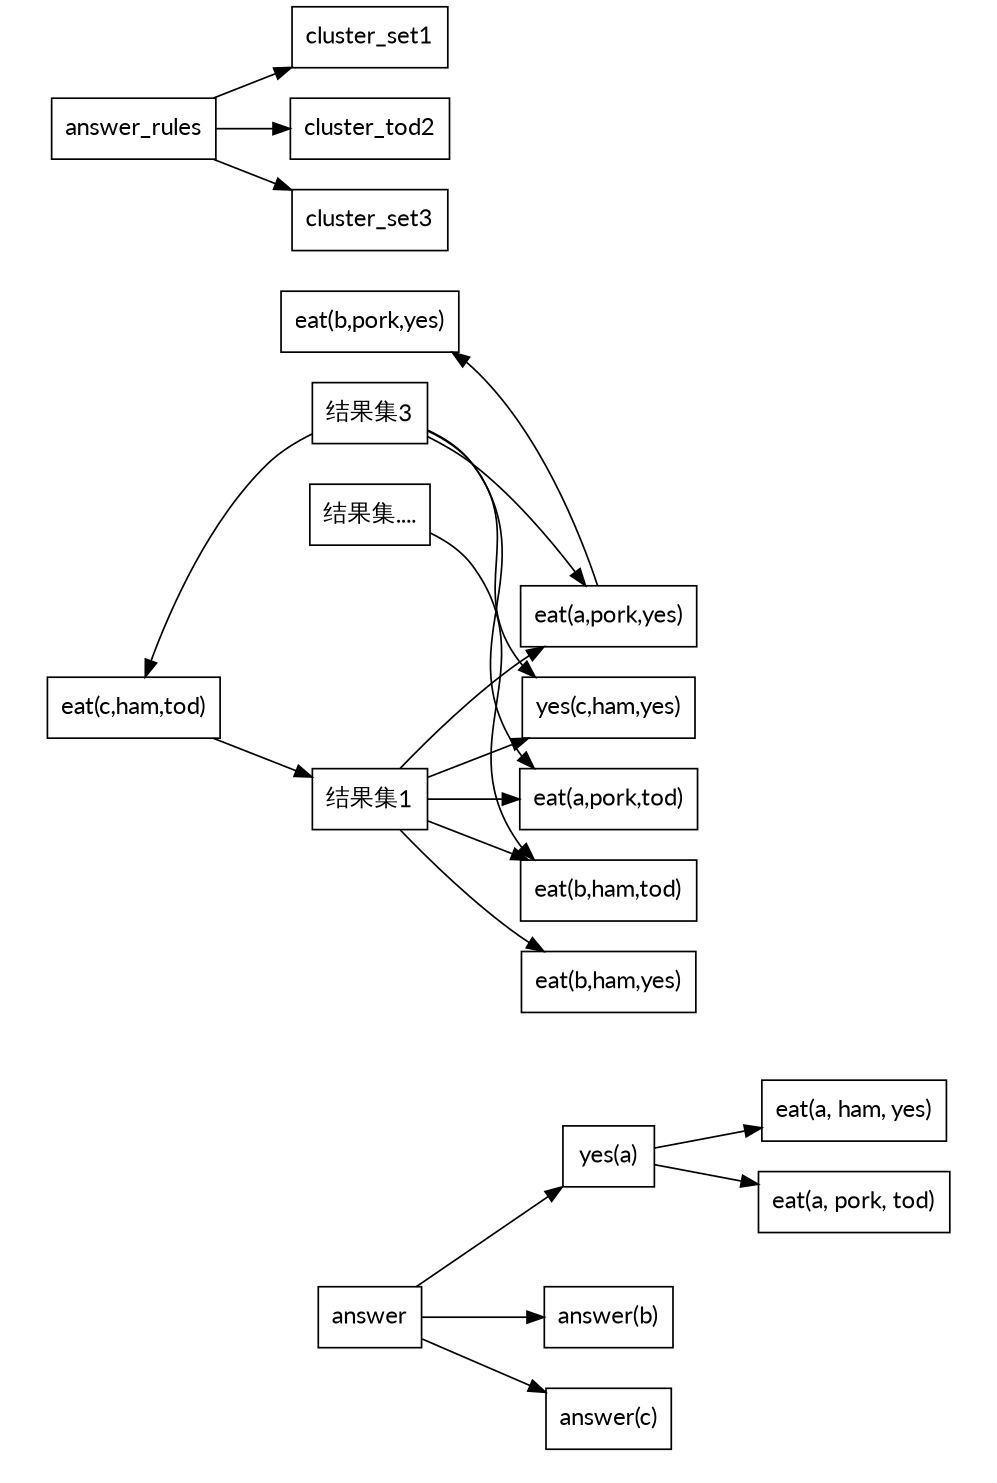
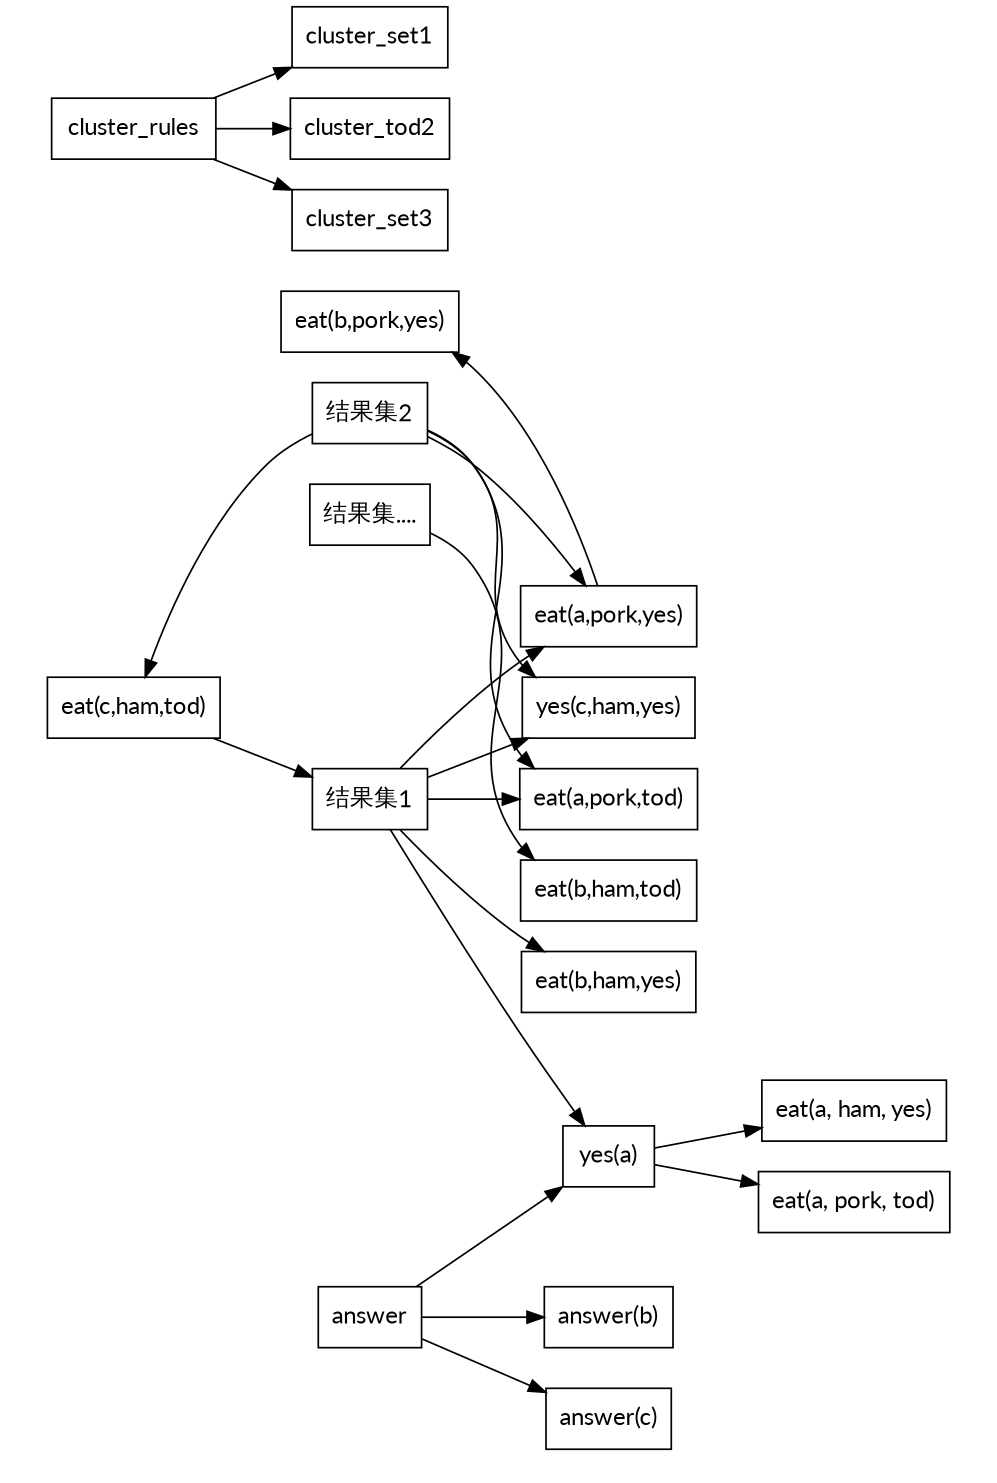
node "answer_rules": label "answer_rules" -> "cluster_rules"
node "结果集3": label "结果集3" -> "结果集2"
edge "结果集1" -> "eat(b,ham,tod)": now "结果集1" -> "yes(a)"
